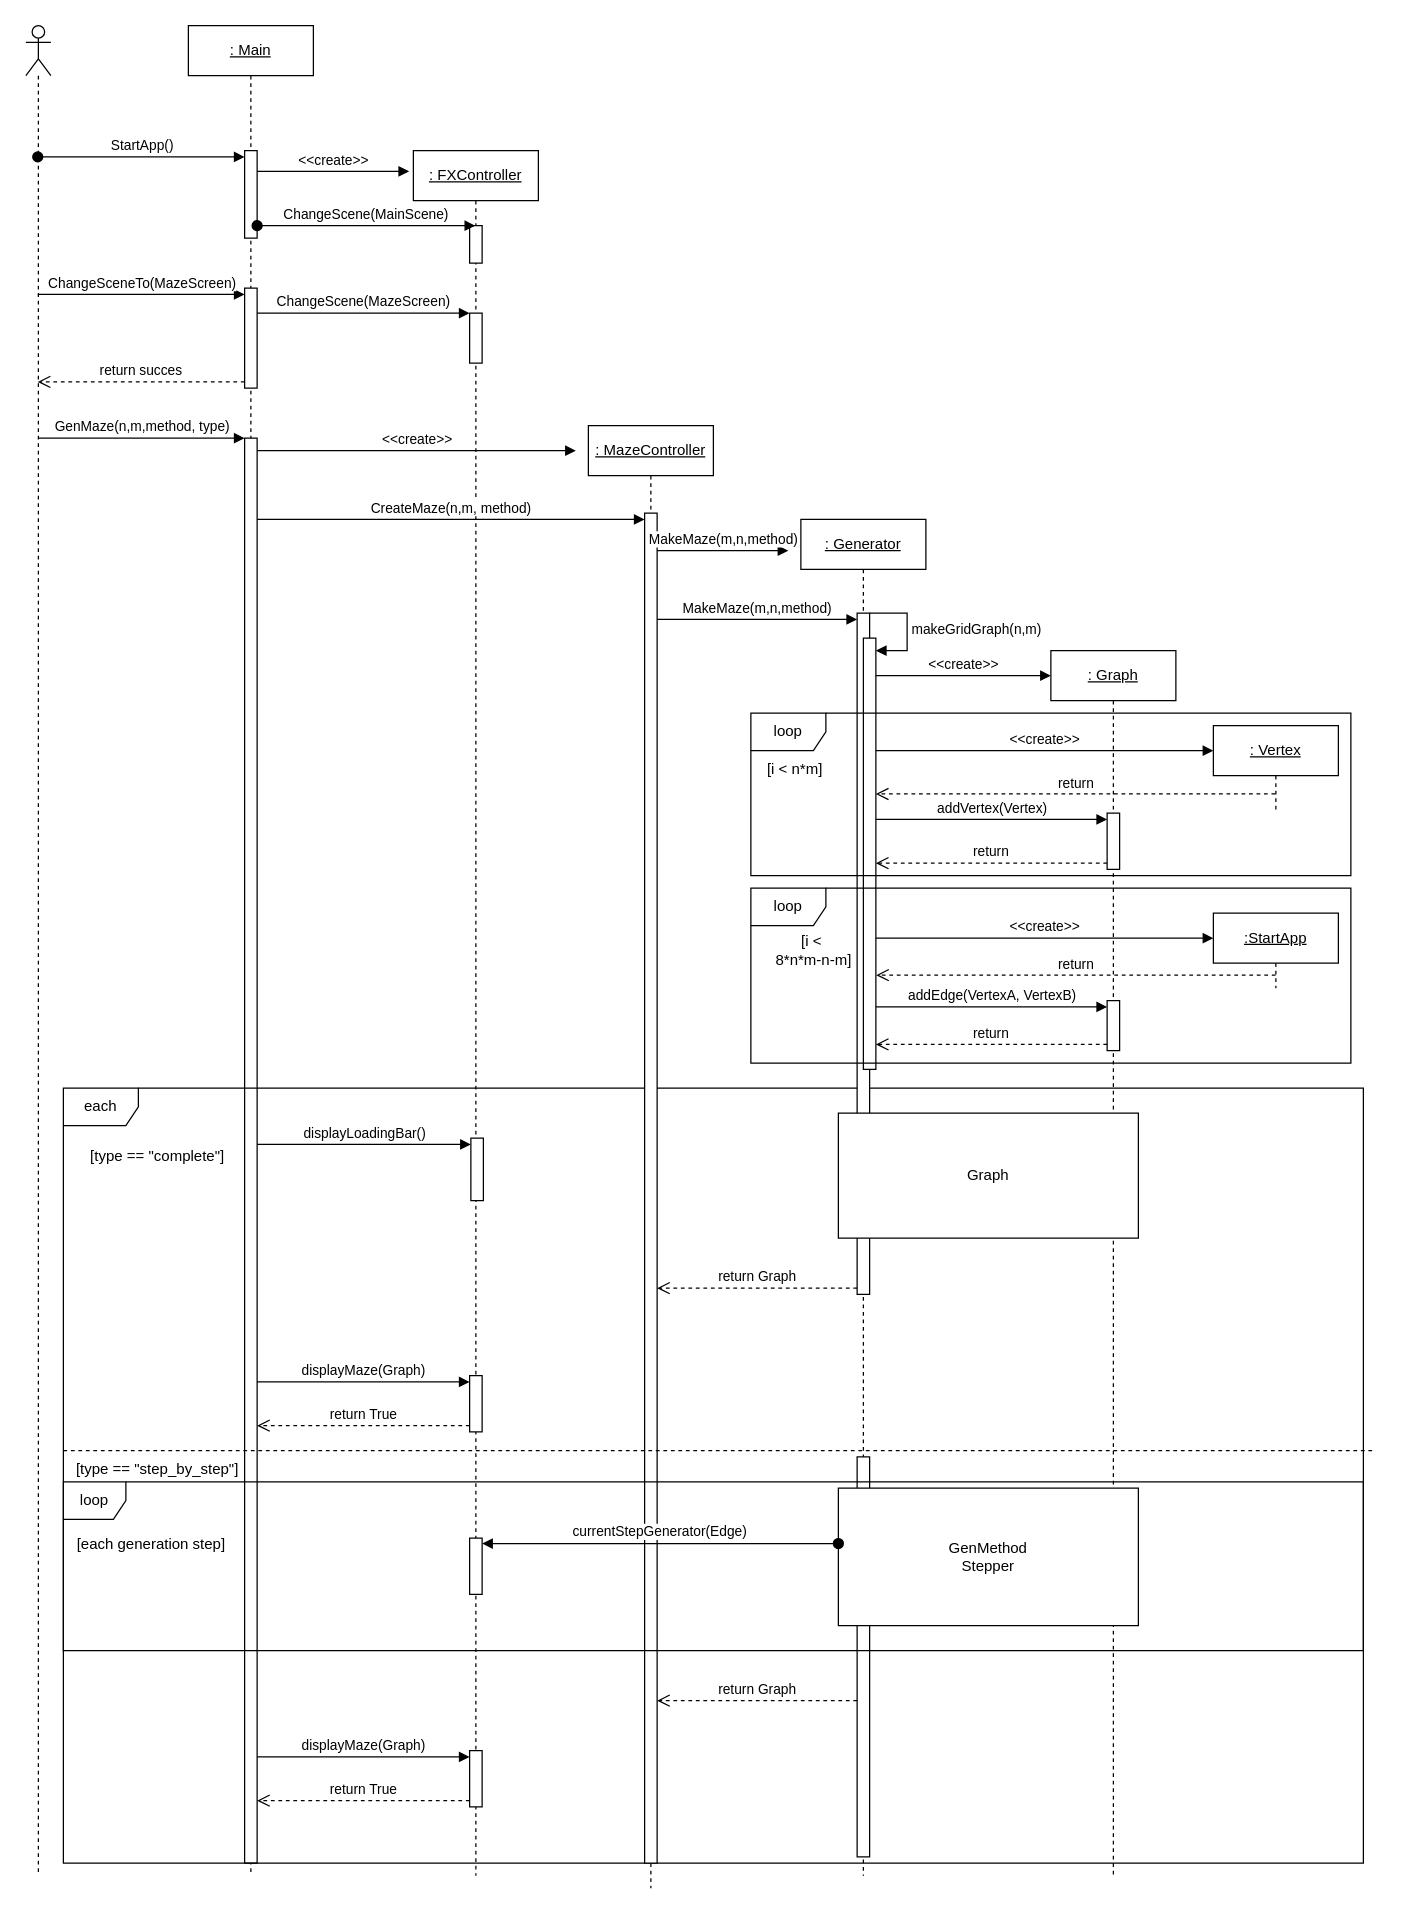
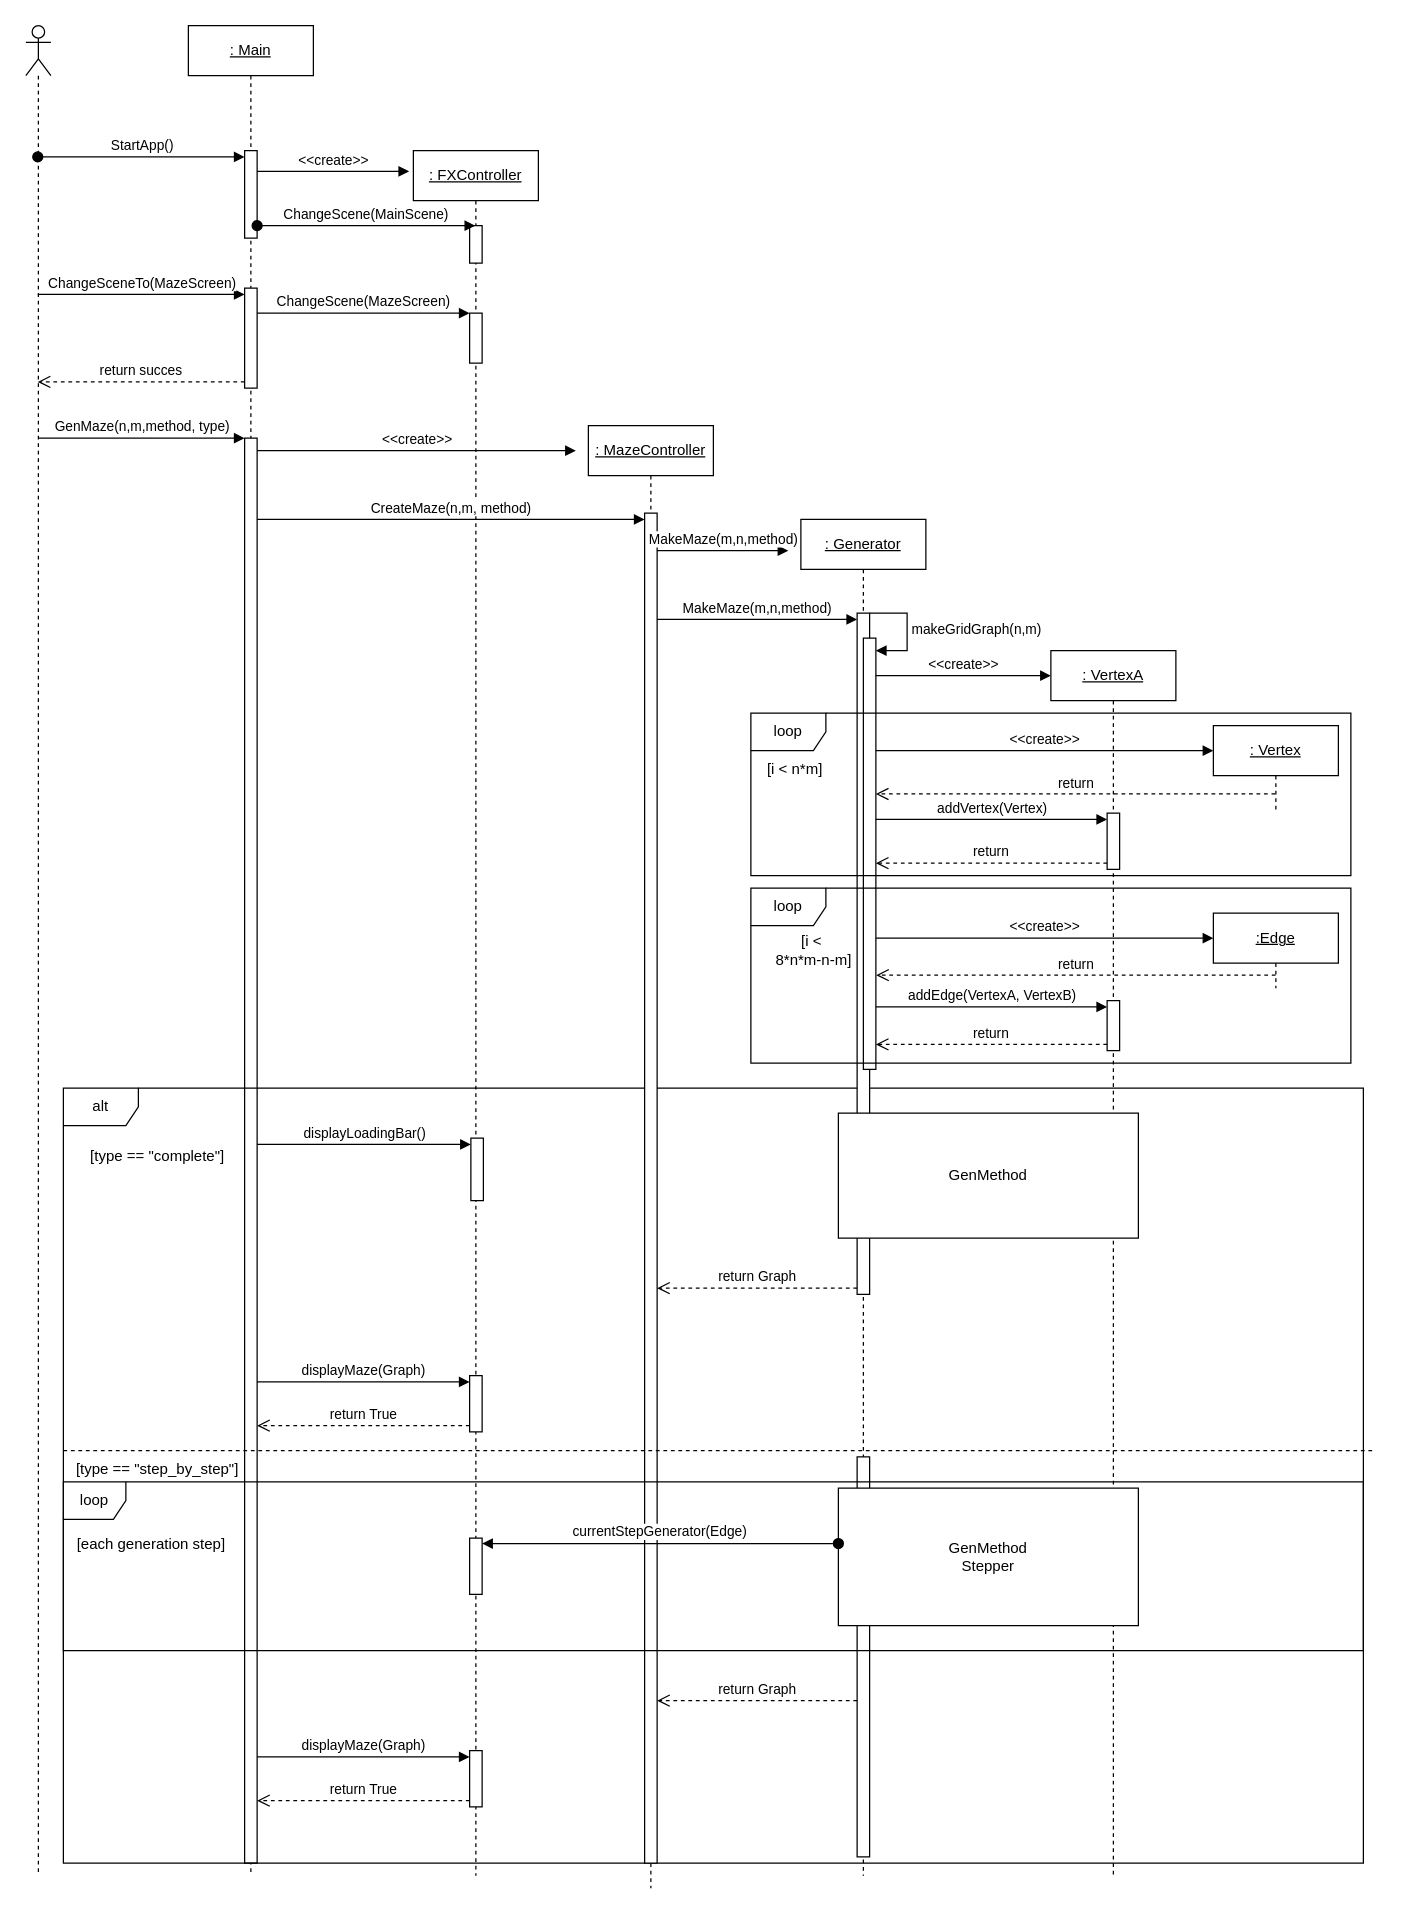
node ": Graph": label ": Graph" -> ": VertexA"
node ":StartApp": label ":StartApp" -> ":Edge"
node "each": label "each" -> "alt"
node "Graph": label "Graph" -> "GenMethod"
